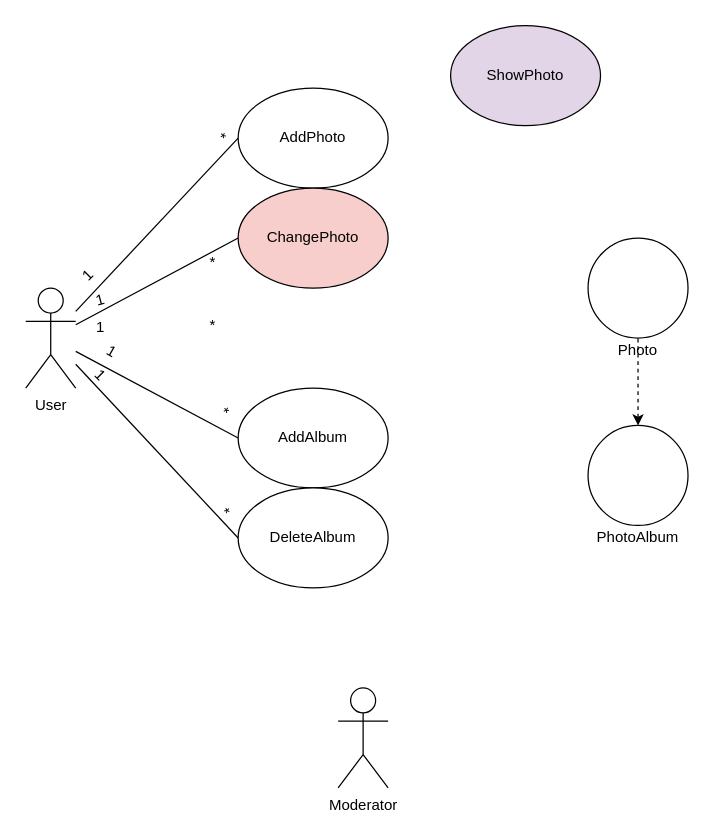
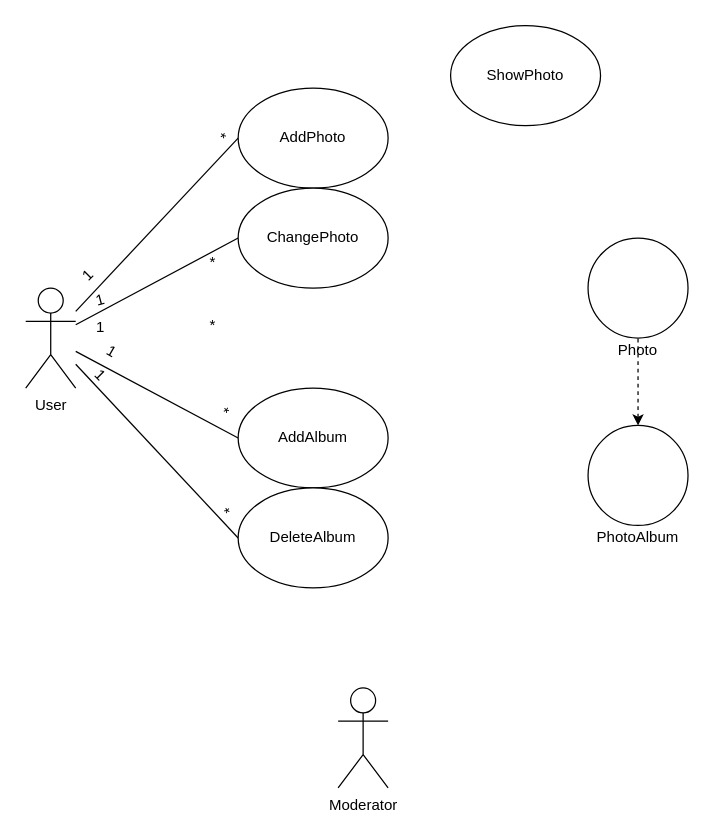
node "ShowPhoto": fillcolor #e1d5e7 -> #ffffff
node "ChangePhoto": fillcolor #f8cecc -> #ffffff
